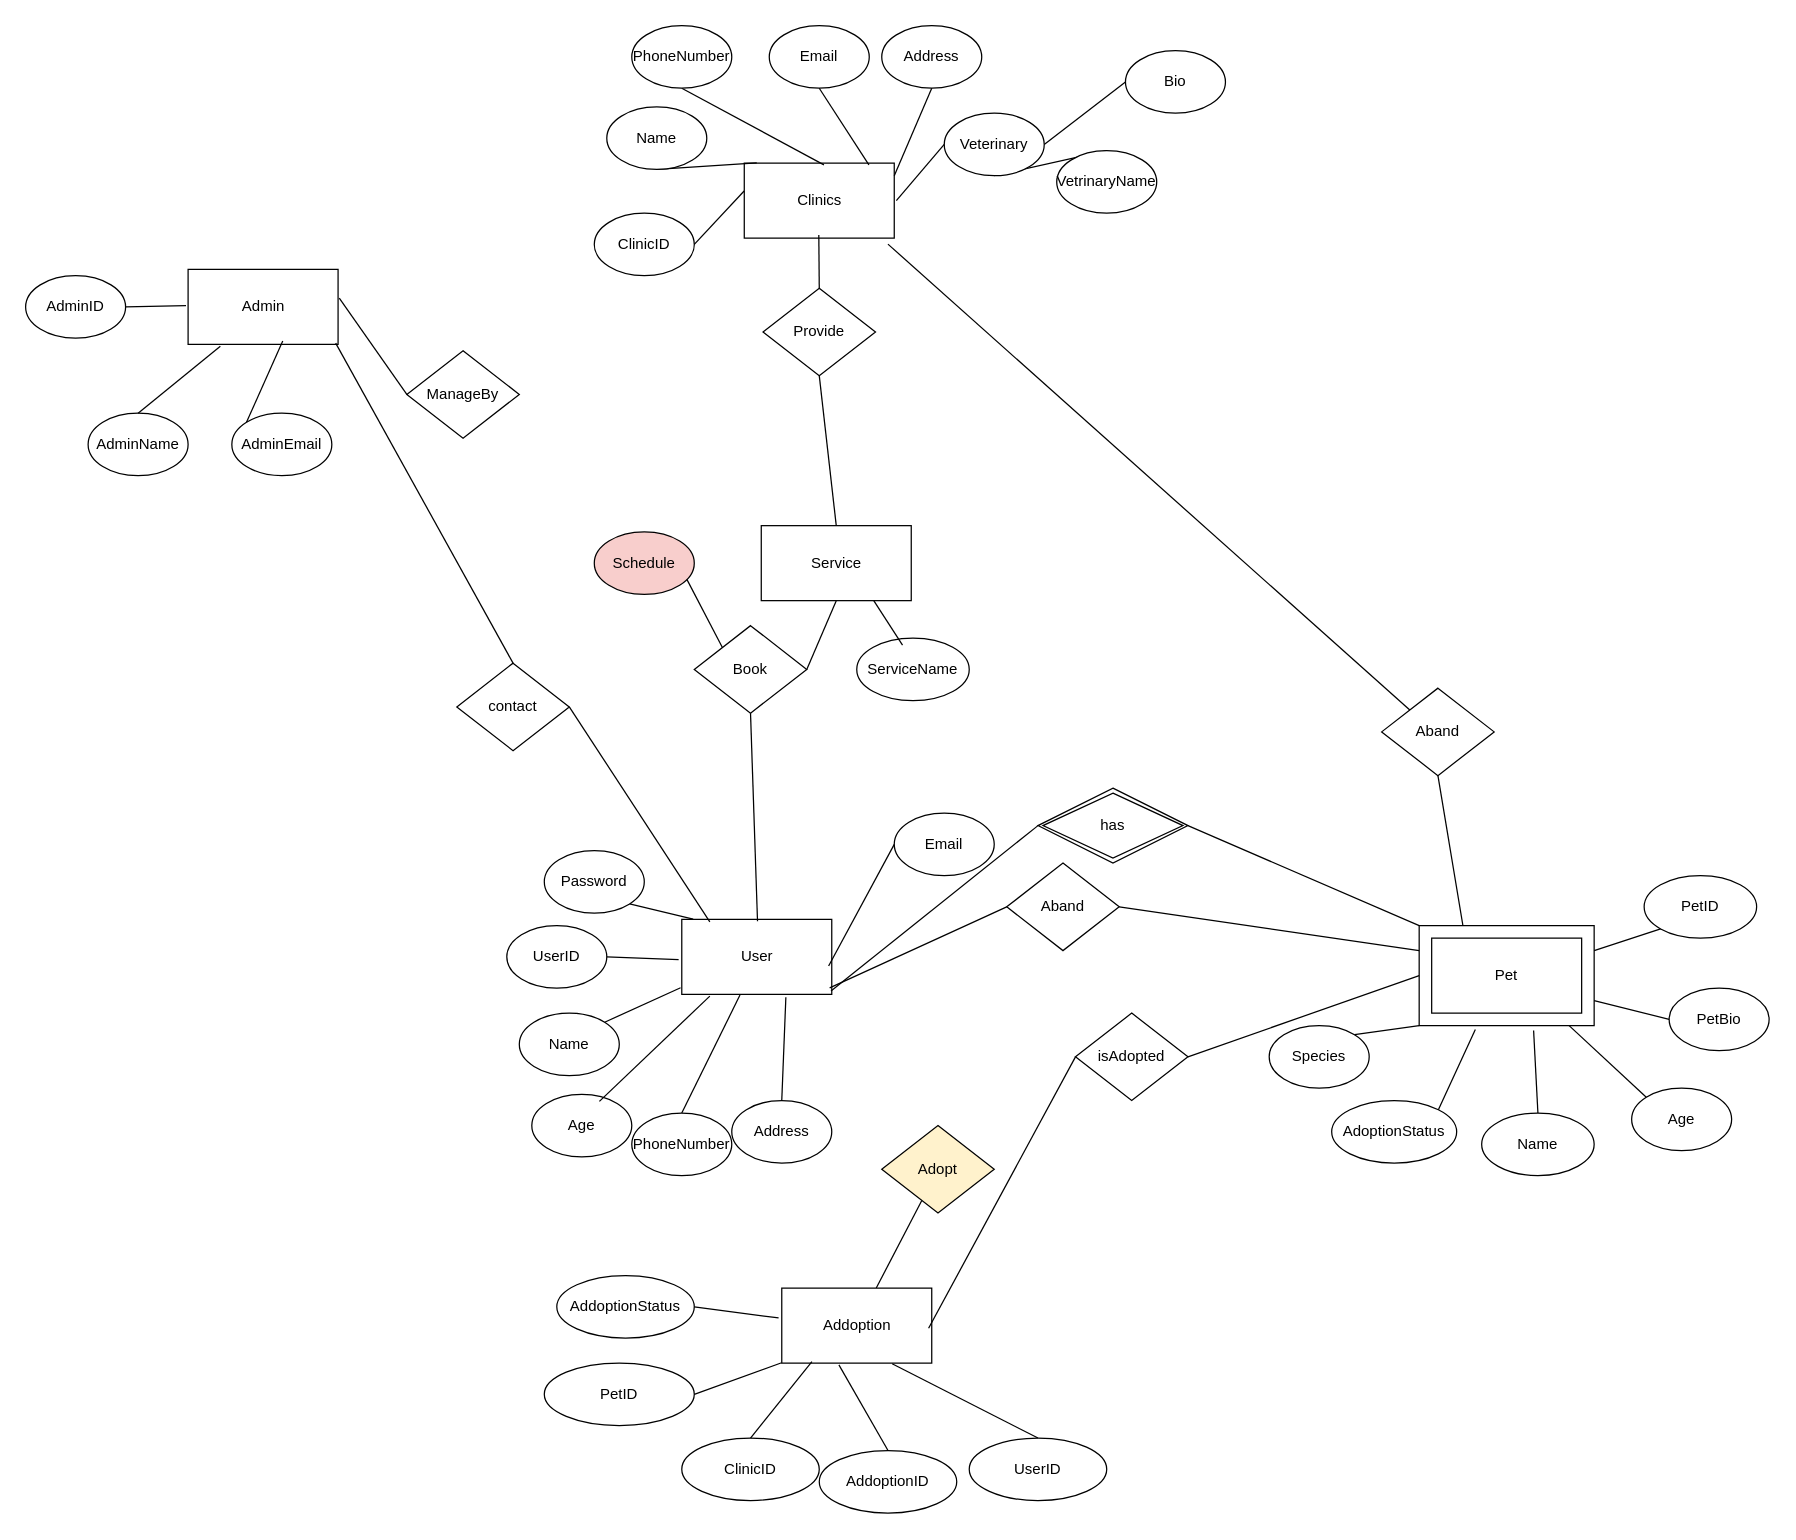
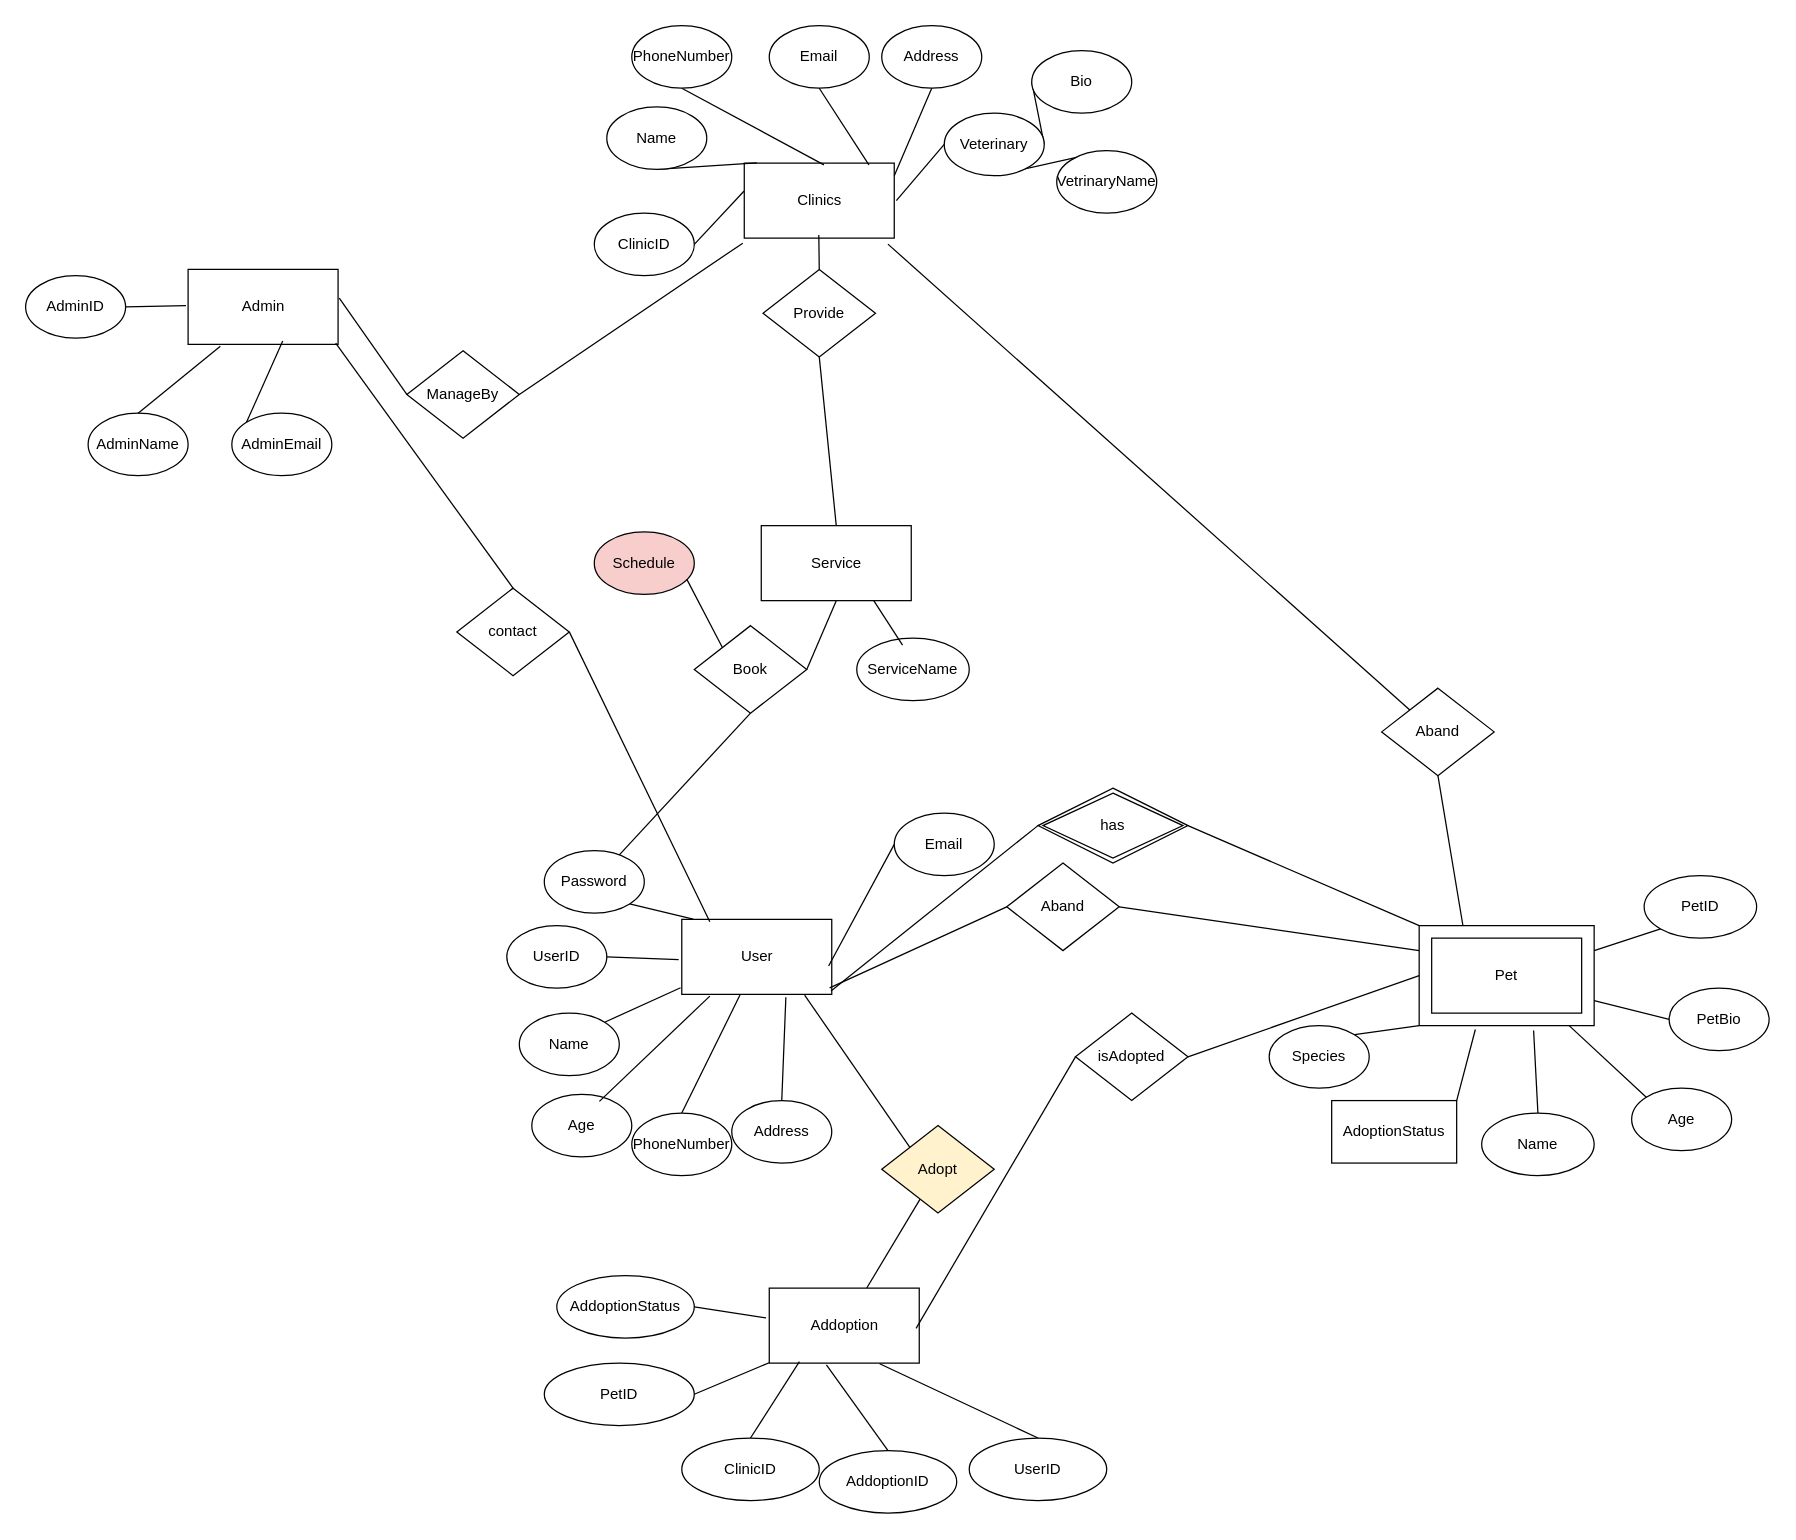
node "Bio": moved (1176, 82) -> (1082, 82)
edge "Clinics" -- "ManageBy": added
node "Provide": moved (819, 332) -> (819, 313)
node "contact": moved (513, 707) -> (513, 632)
edge "Book" -- "User": now "Book" -- "Password"
edge "User" -- "Adopt": added
node "AdoptionStatus": shape ellipse -> rectangle
node "Addoption": moved (857, 1326) -> (844, 1326)
